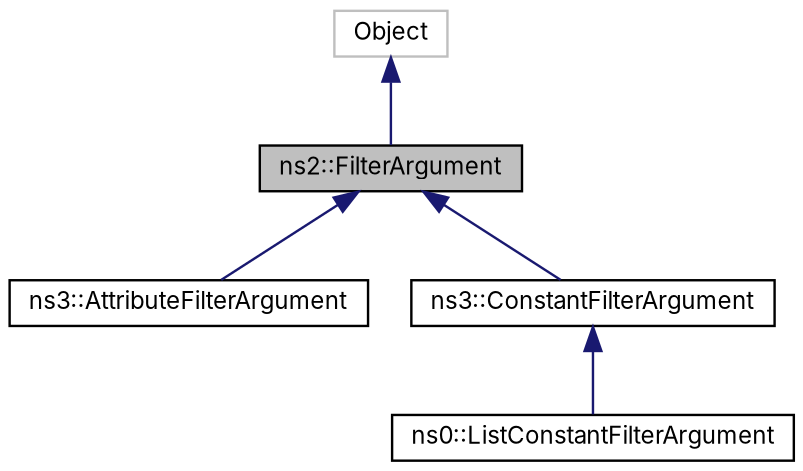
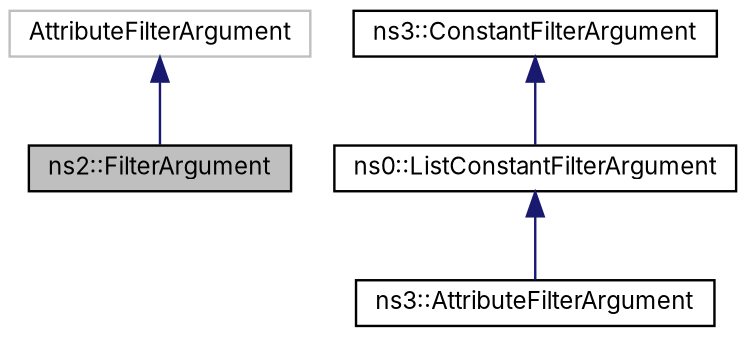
node "Object": label "Object" -> "AttributeFilterArgument"
edge "ns3::AttributeFilterArgument" -> "ns2::FilterArgument": now "ns3::AttributeFilterArgument" -> "ns0::ListConstantFilterArgument"
edge "ns3::ConstantFilterArgument" -> "ns2::FilterArgument": removed
